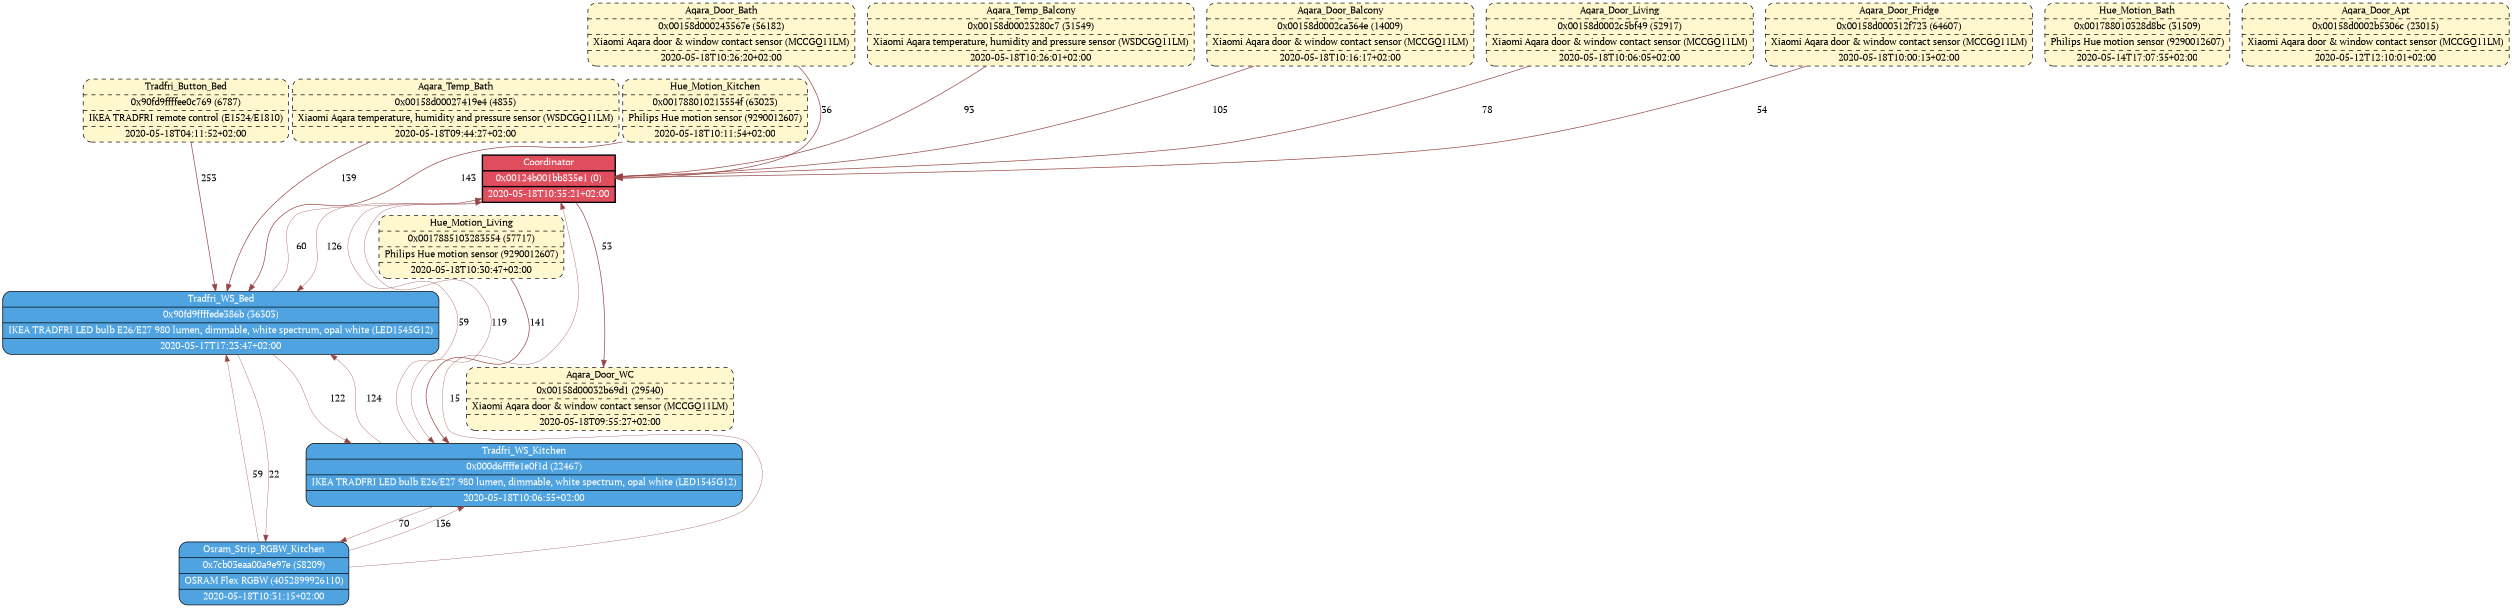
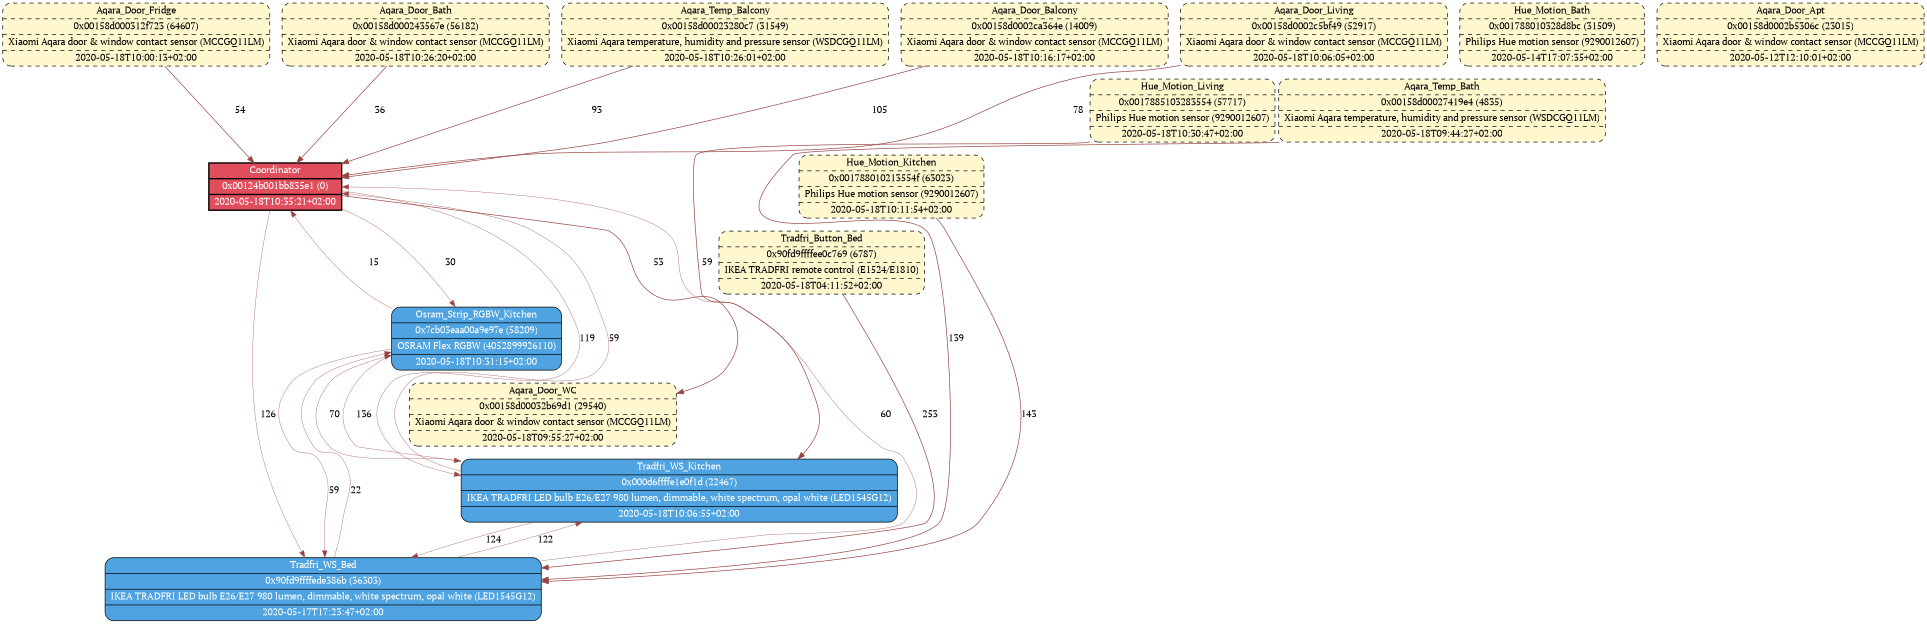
edge "Coordinator" -> "Osram_Strip_RGBW_Kitchen": added, label "30"
edge "Hue_Motion_Living" -> "Tradfri_WS_Kitchen": label "141" -> "59"
